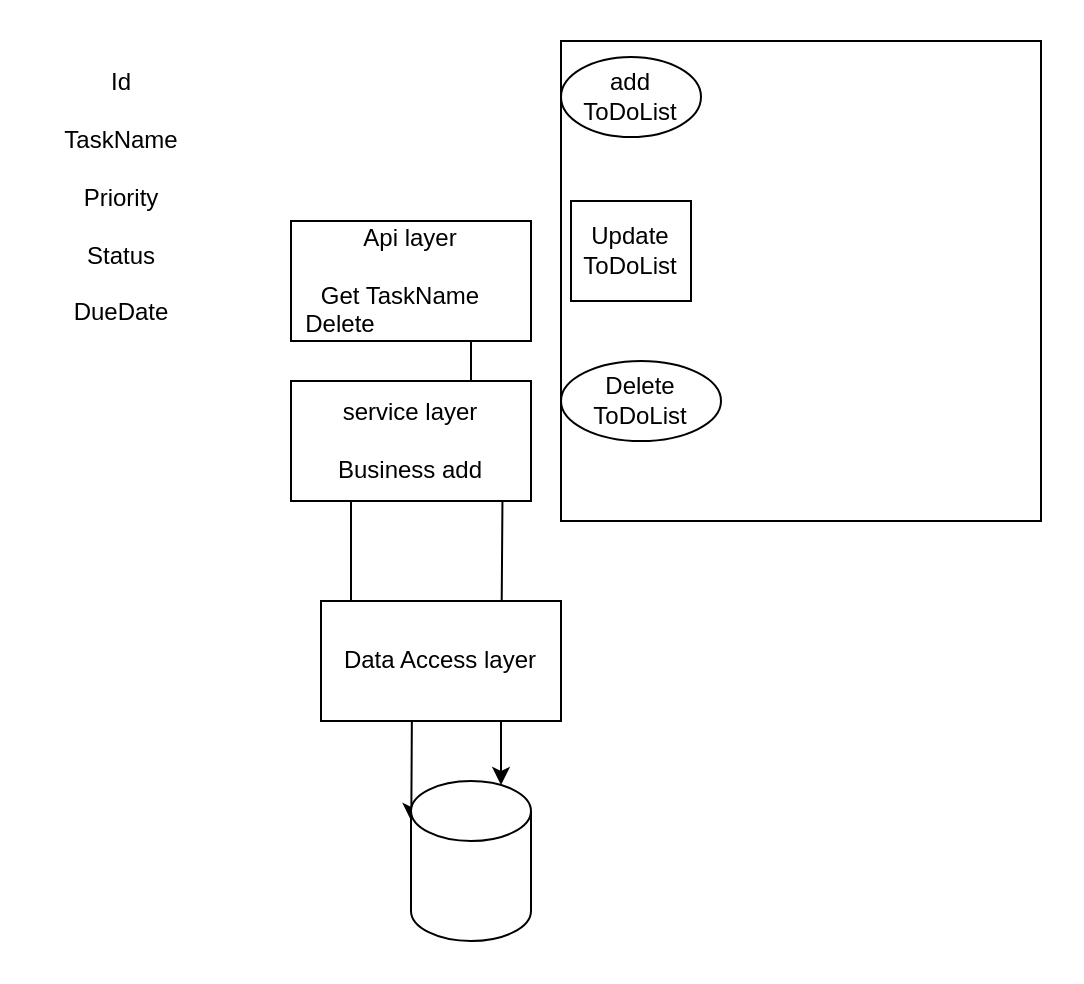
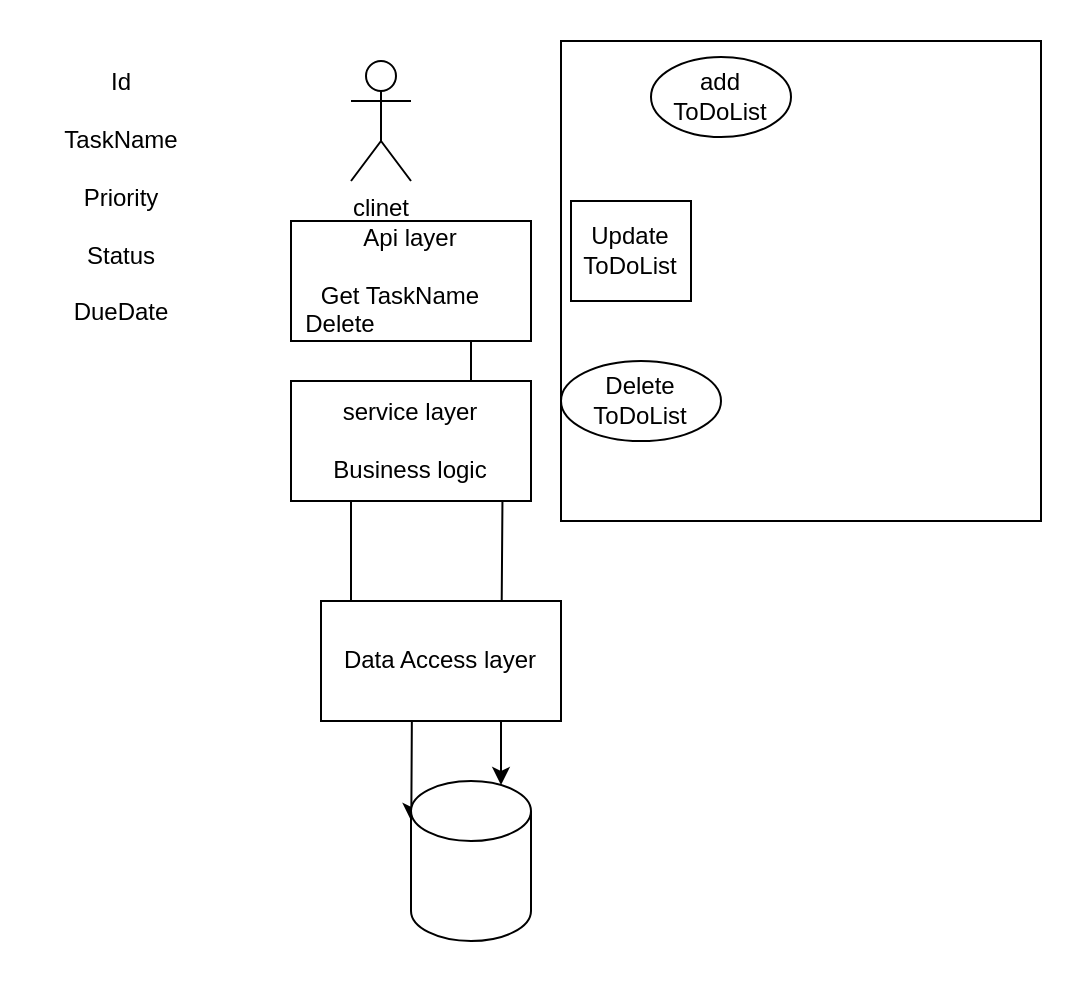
node "add ToDoList": moved (631, 97) -> (721, 97)
node "clinet": added
node "service layer Business add": label "service layer Business add" -> "service layer Business logic"
